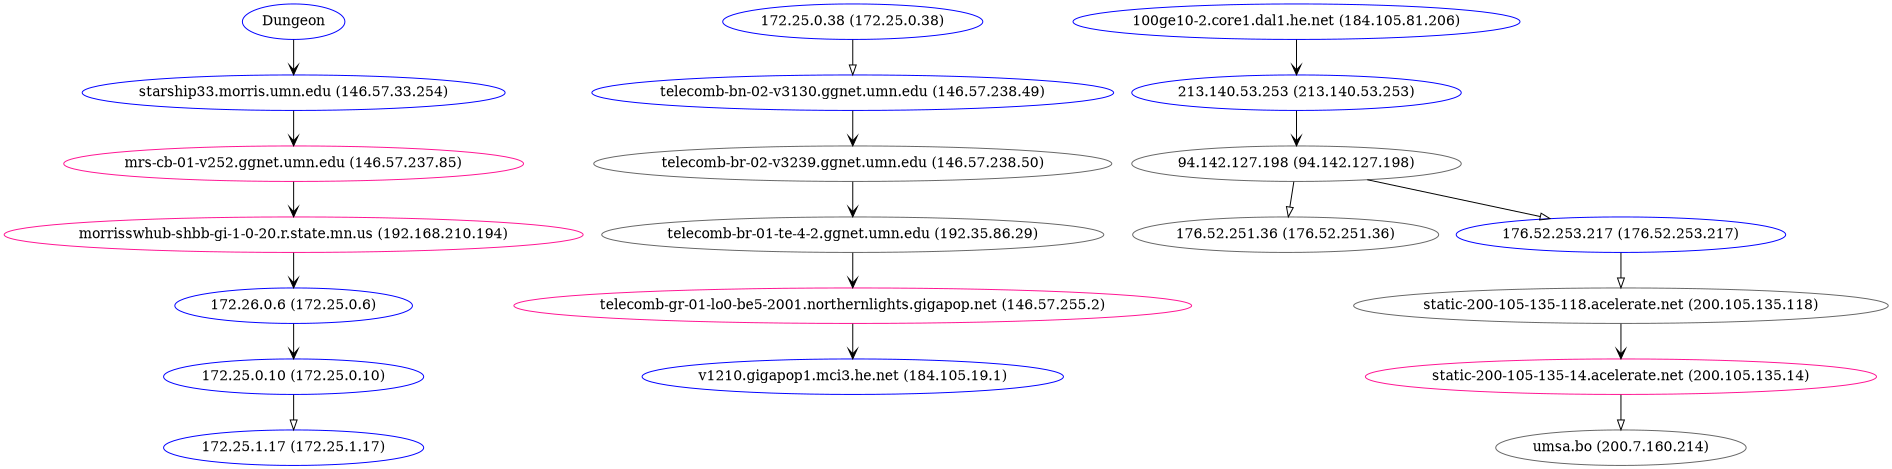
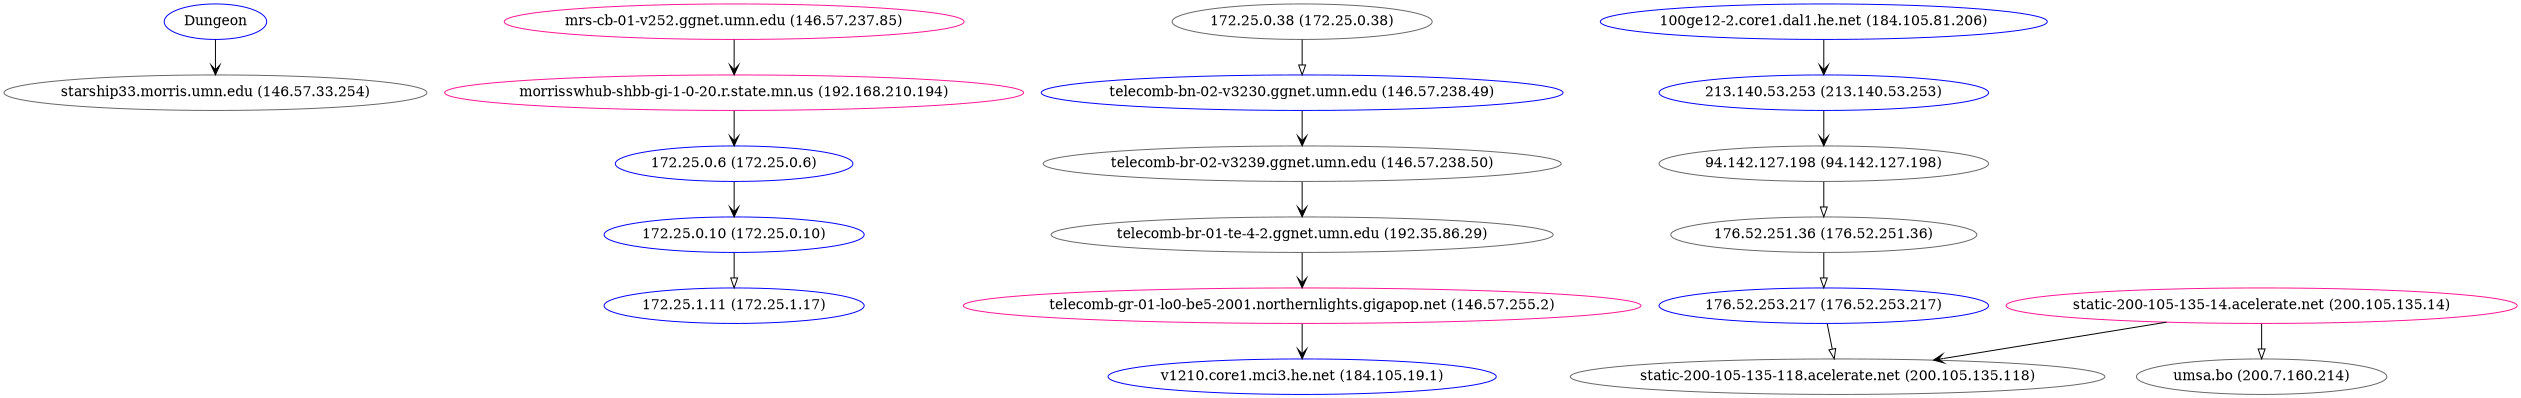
node "172.25.0.38 (172.25.0.38)": color blue -> gray40
node "100ge10-2.core1.dal1.he.net (184.105.81.206)": label "100ge10-2.core1.dal1.he.net (184.105.81.206)" -> "100ge12-2.core1.dal1.he.net (184.105.81.206)"
node "starship33.morris.umn.edu (146.57.33.254)": color blue -> gray40
node "telecomb-bn-02-v3130.ggnet.umn.edu (146.57.238.49)": label "telecomb-bn-02-v3130.ggnet.umn.edu (146.57.238.49)" -> "telecomb-bn-02-v3230.ggnet.umn.edu (146.57.238.49)"
edge "starship33.morris.umn.edu (146.57.33.254)" -> "mrs-cb-01-v252.ggnet.umn.edu (146.57.237.85)": removed
edge "94.142.127.198 (94.142.127.198)" -> "176.52.253.217 (176.52.253.217)": now "176.52.251.36 (176.52.251.36)" -> "176.52.253.217 (176.52.253.217)"
node "172.26.0.6 (172.25.0.6)": label "172.26.0.6 (172.25.0.6)" -> "172.25.0.6 (172.25.0.6)"
edge "static-200-105-135-118.acelerate.net (200.105.135.118)" -> "static-200-105-135-14.acelerate.net (200.105.135.14)": reversed
node "v1210.gigapop1.mci3.he.net (184.105.19.1)": label "v1210.gigapop1.mci3.he.net (184.105.19.1)" -> "v1210.core1.mci3.he.net (184.105.19.1)"
node "172.25.1.17 (172.25.1.17)": label "172.25.1.17 (172.25.1.17)" -> "172.25.1.11 (172.25.1.17)"
